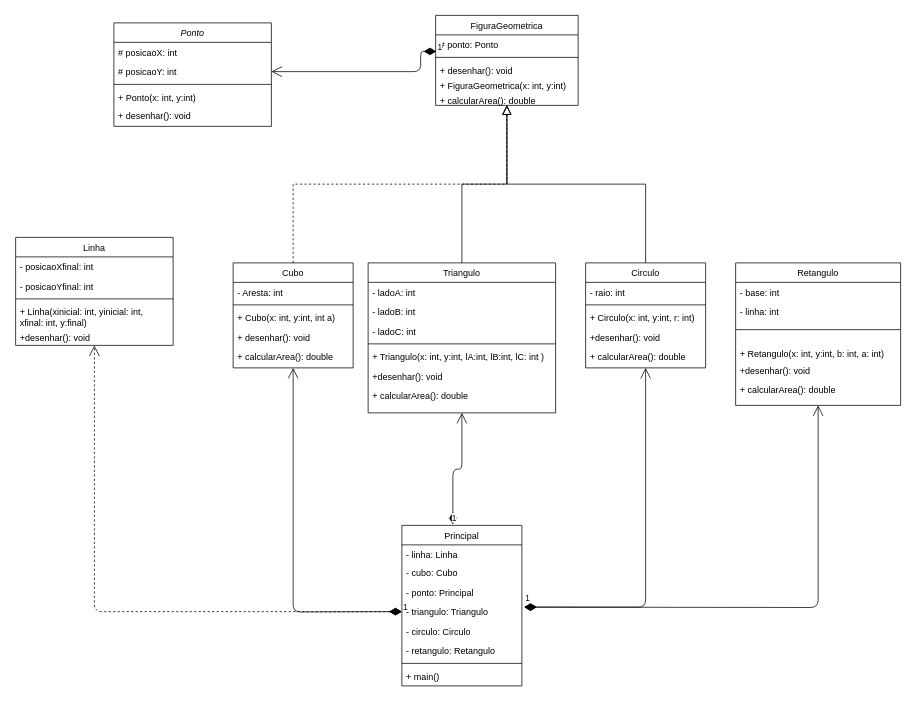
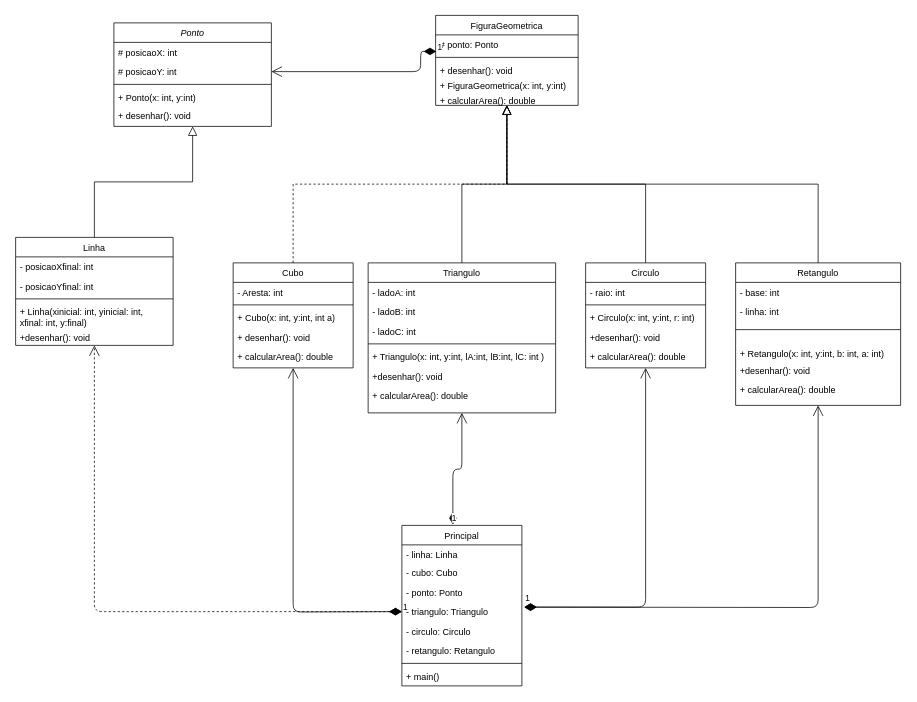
edge "Linha" -> "Ponto": added
edge "Retangulo" -> "FiguraGeometrica": added
node "- ponto: Principal": label "- ponto: Principal" -> "- ponto: Ponto"
